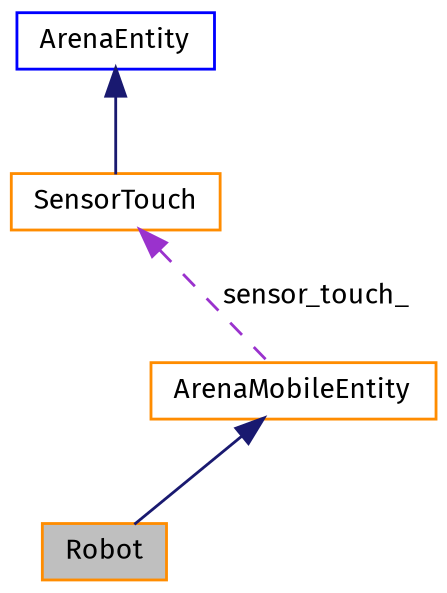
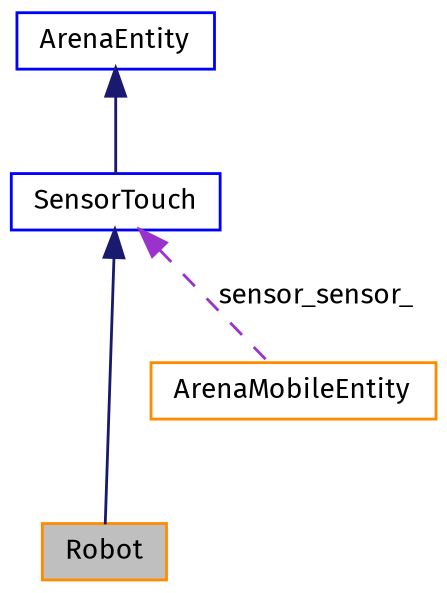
node "SensorTouch": color darkorange -> blue
edge "ArenaMobileEntity" -> "SensorTouch": label " sensor_touch_" -> " sensor_sensor_"
edge "Robot" -> "ArenaMobileEntity": now "Robot" -> "SensorTouch"
